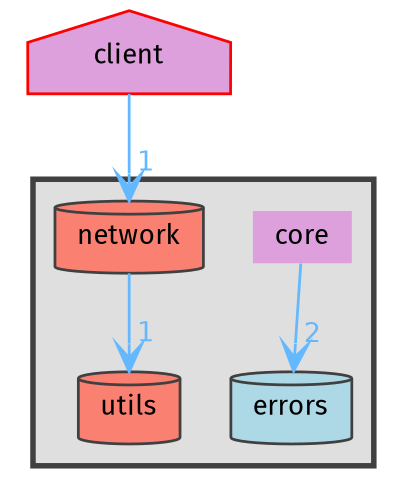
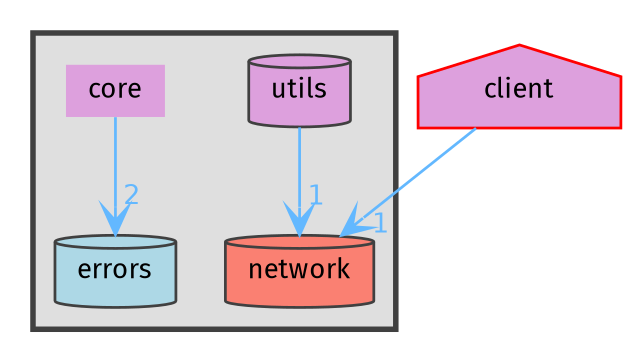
edge "network" -> "utils": reversed
node "utils": fillcolor salmon -> plum
